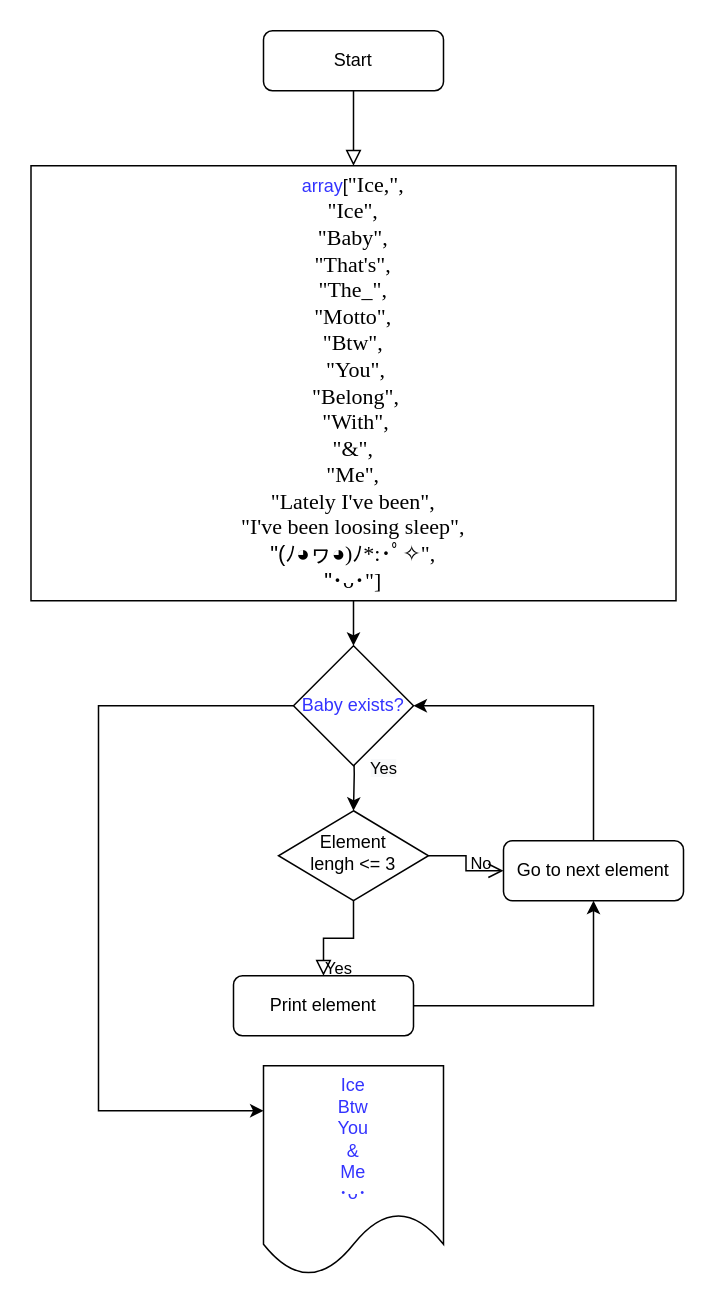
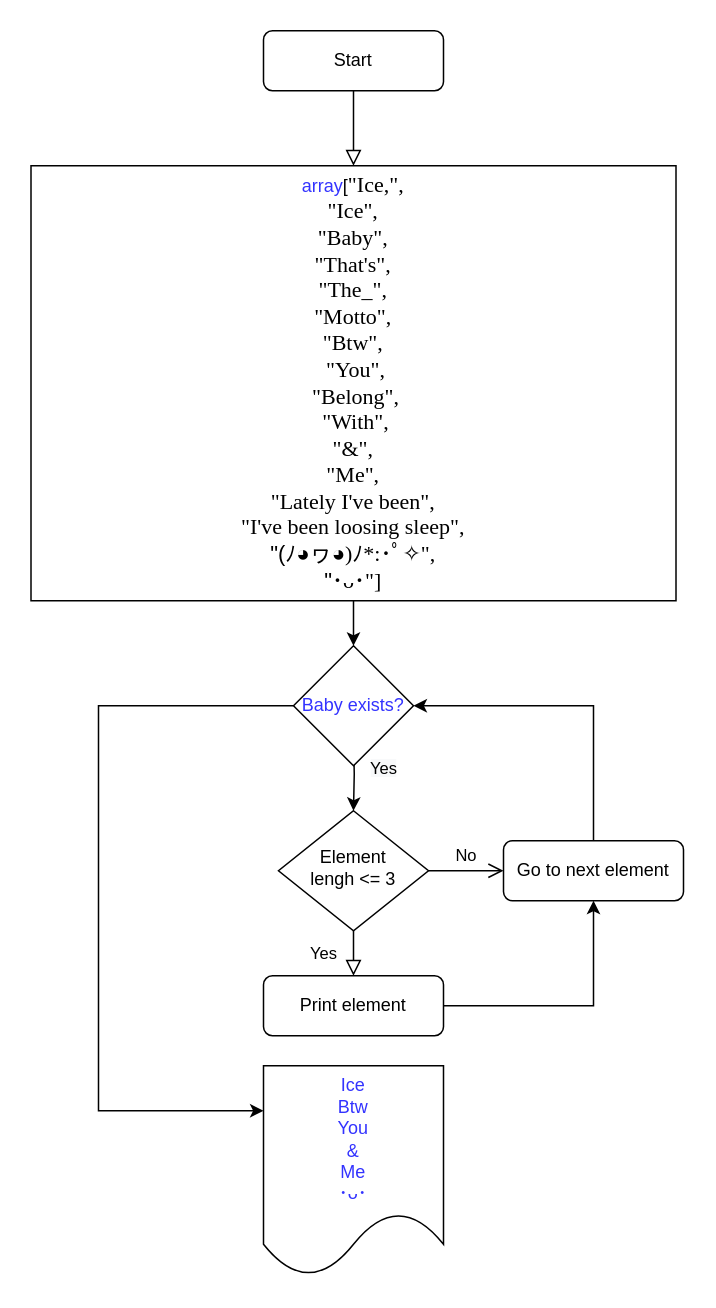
node "Element lengh <= 3": size 150x90 -> 150x120
node "Print element": moved (323, 1006) -> (353, 1006)
